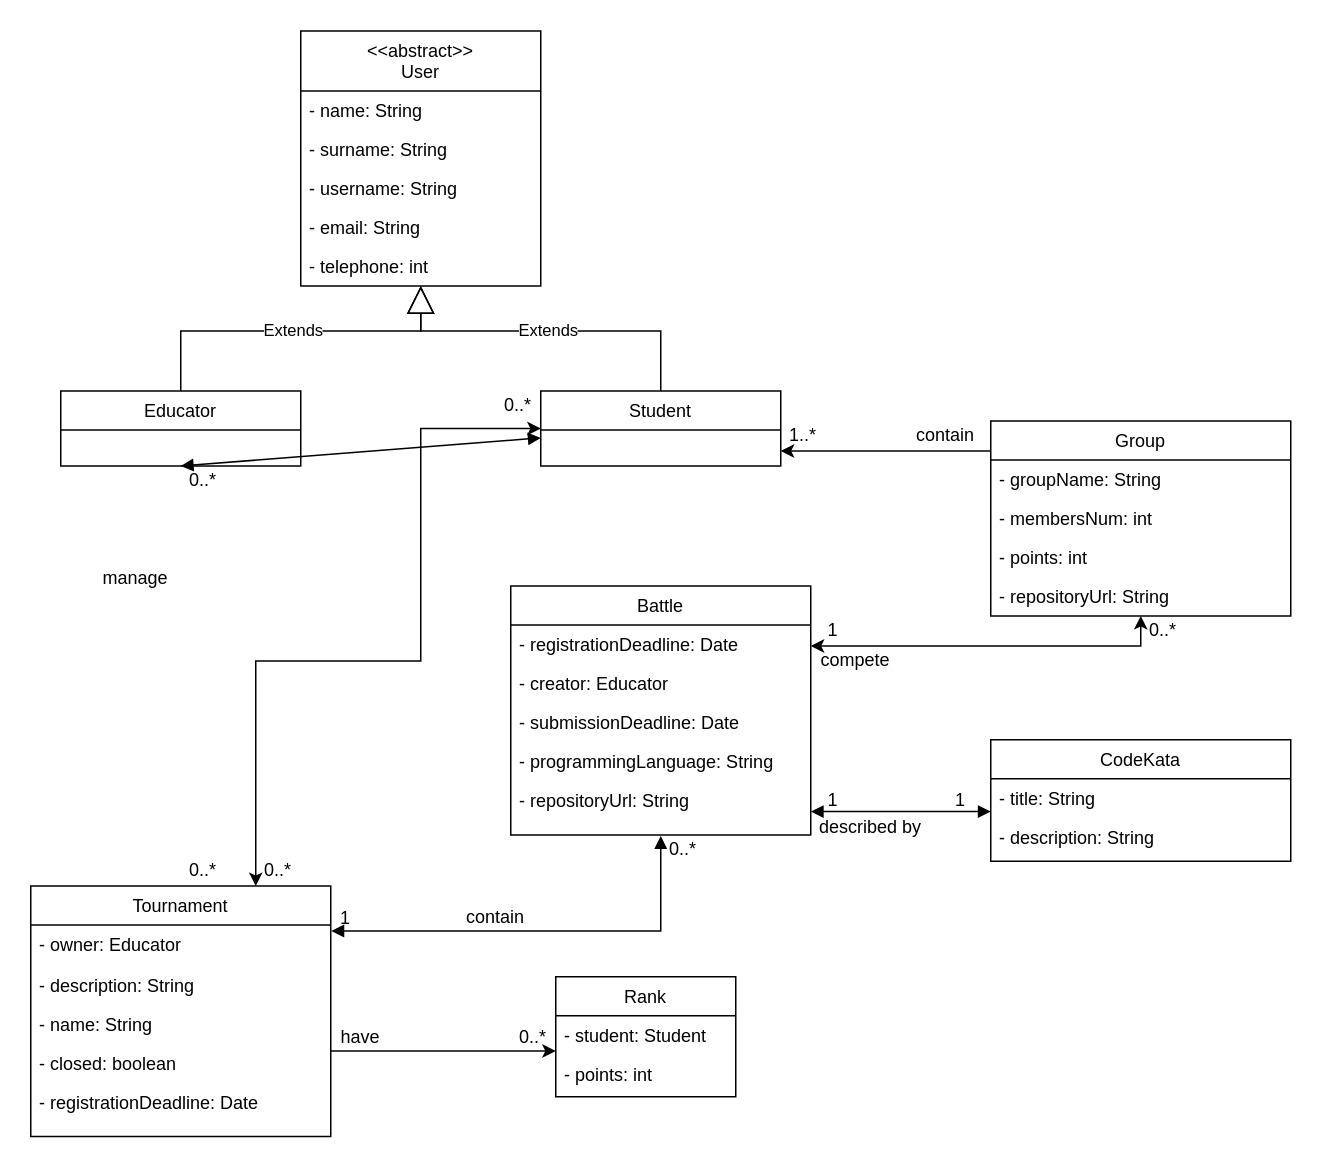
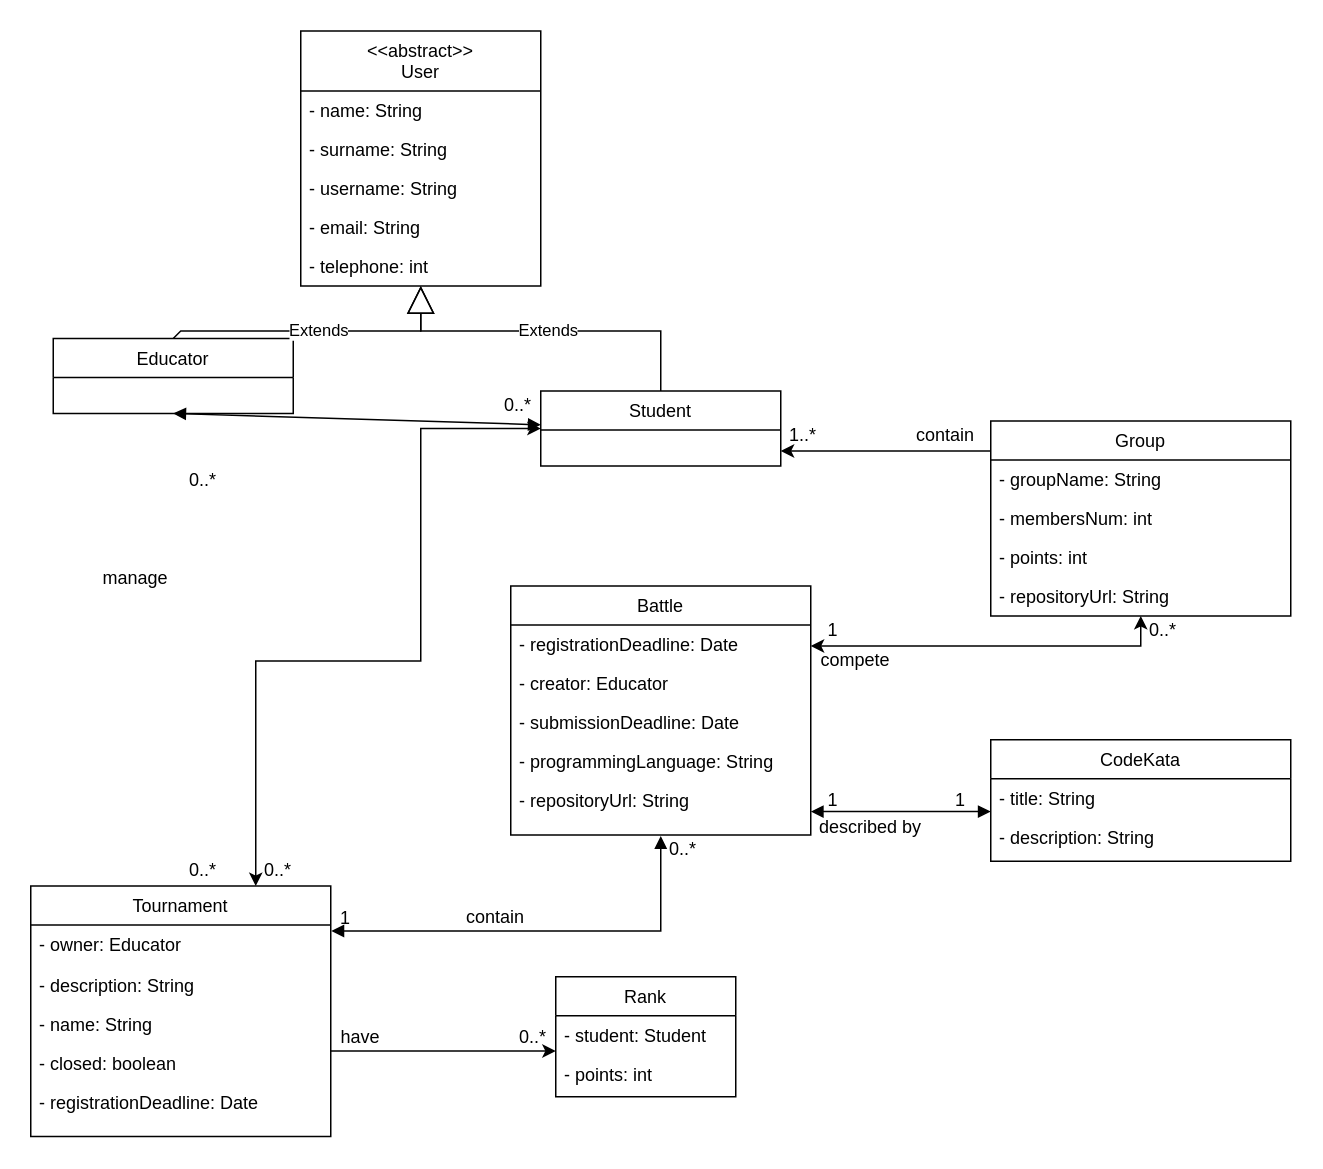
node "Educator": moved (181, 428) -> (173, 376)
